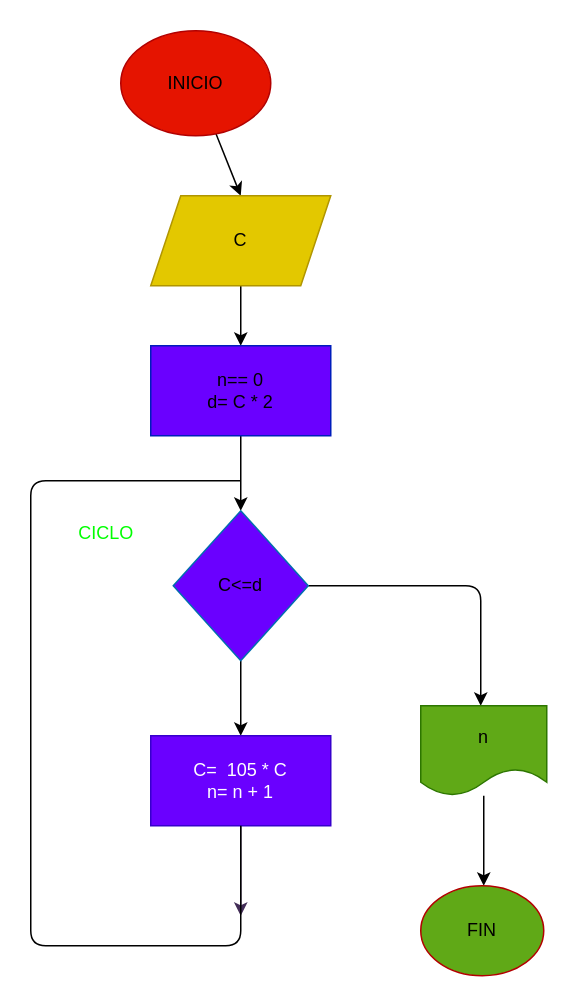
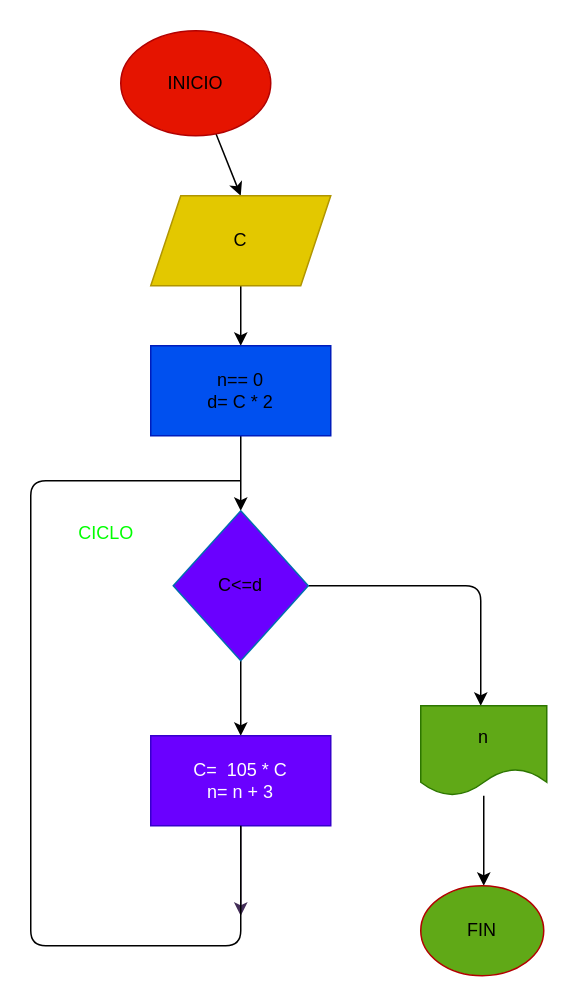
node "n== 0 d= C * 2": fillcolor #6a00ff -> #0050ef
node "C= 105 * C n= n + 1": label "C= 105 * C n= n + 1" -> "C= 105 * C n= n + 3"
